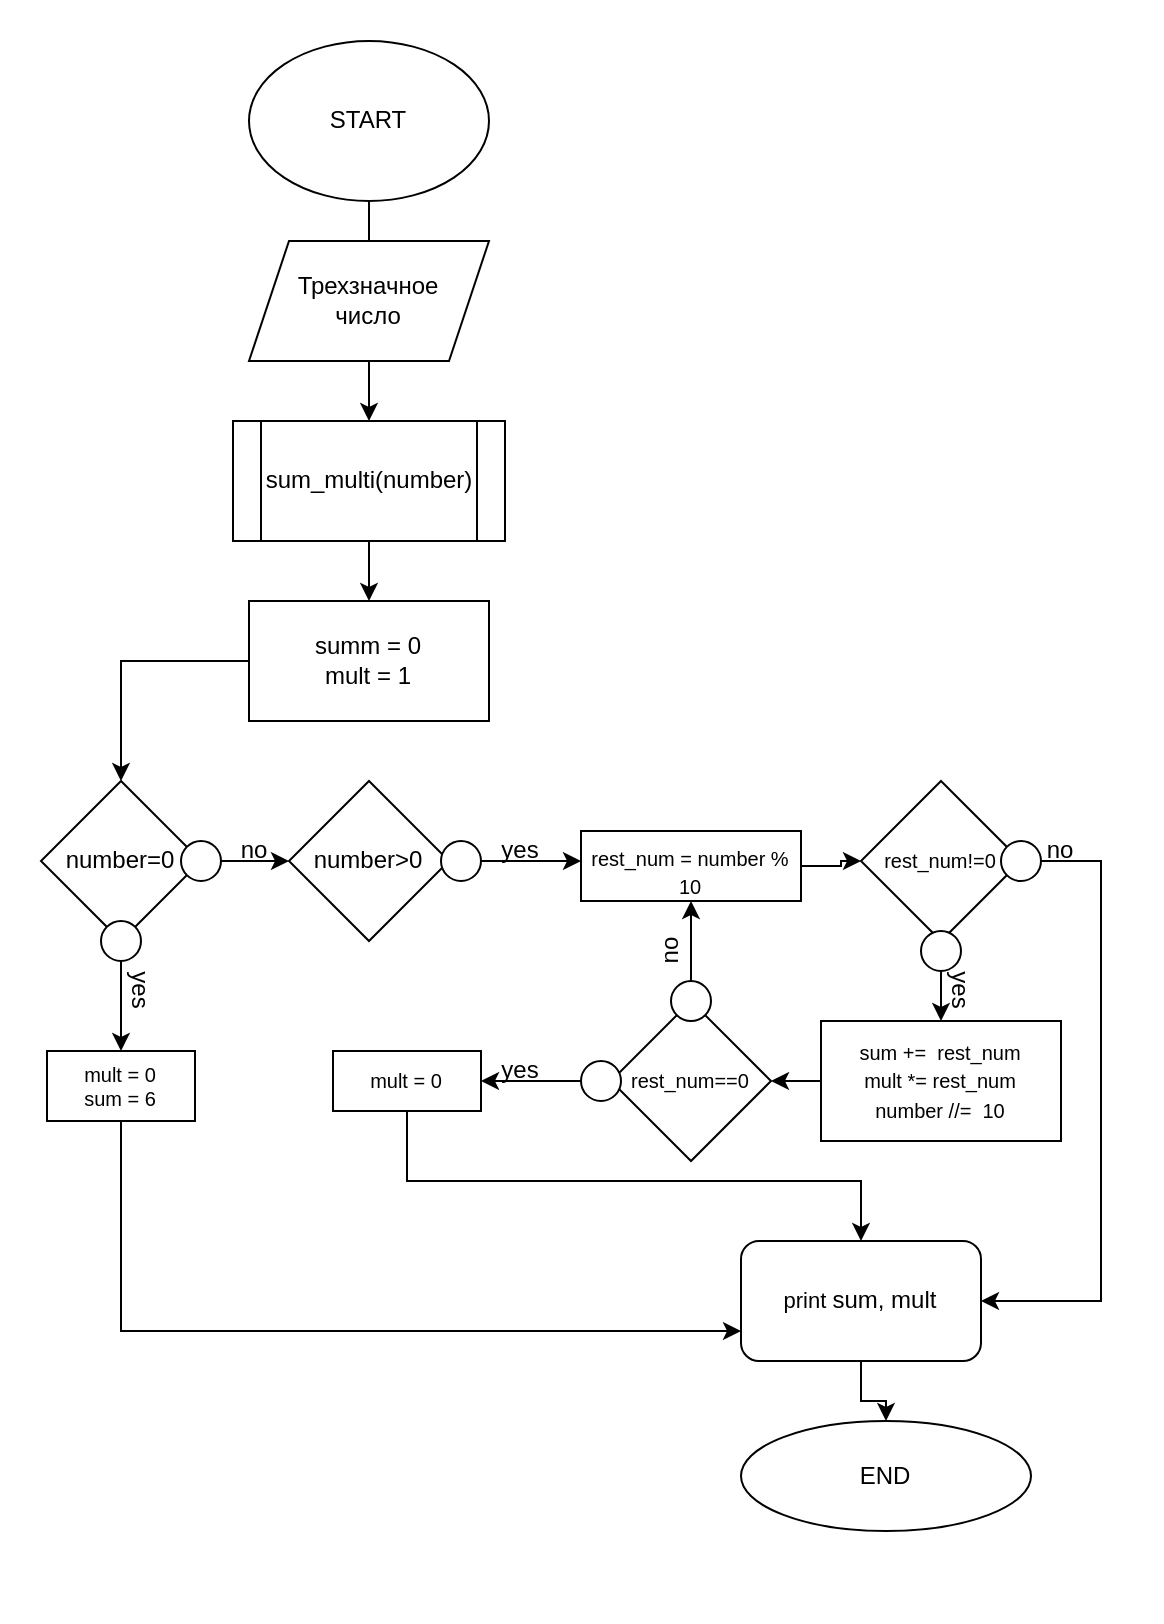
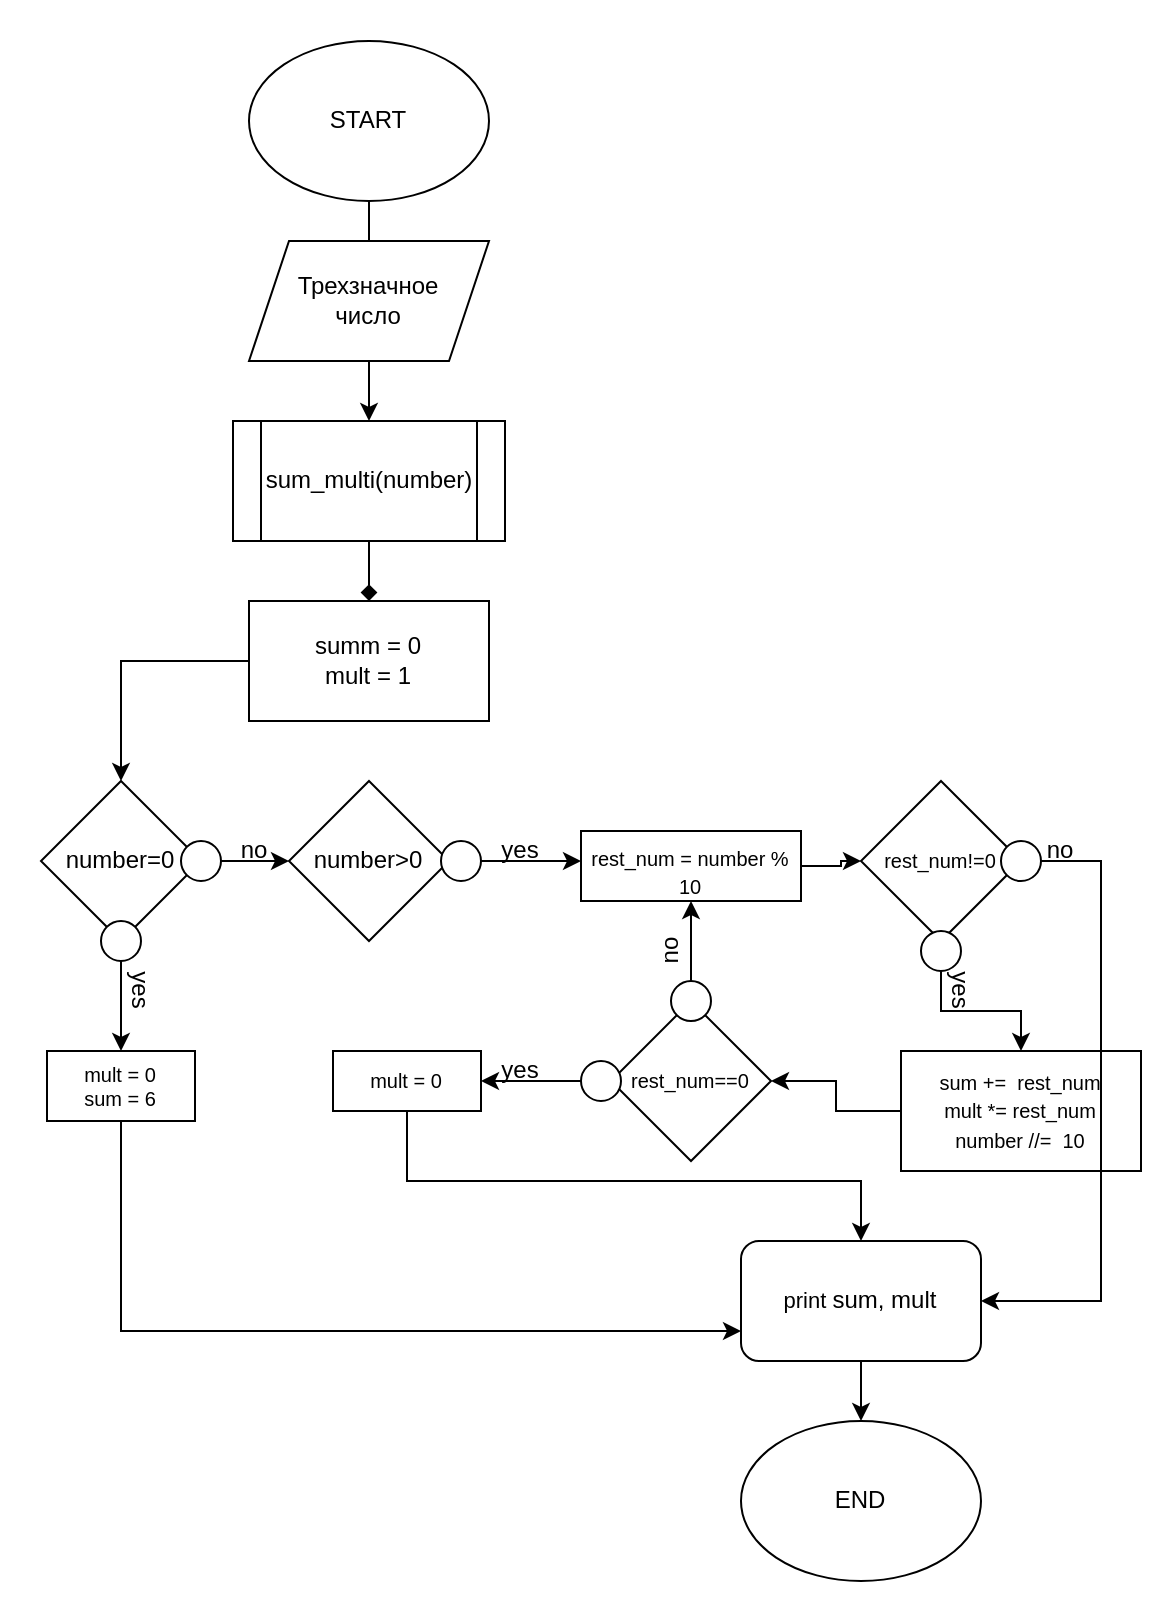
edge "sum_multi(number)" -> "summ = 0 mult = 1": arrowhead classic -> diamond
node "sum += rest_num mult *= rest_num number //= 10": moved (941, 1081) -> (1021, 1111)
node "END": size 290x110 -> 240x160
